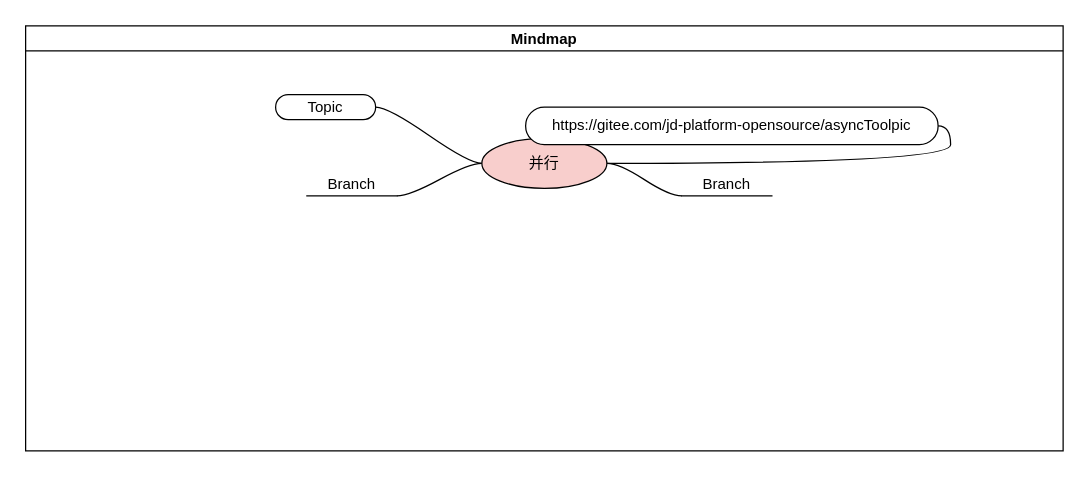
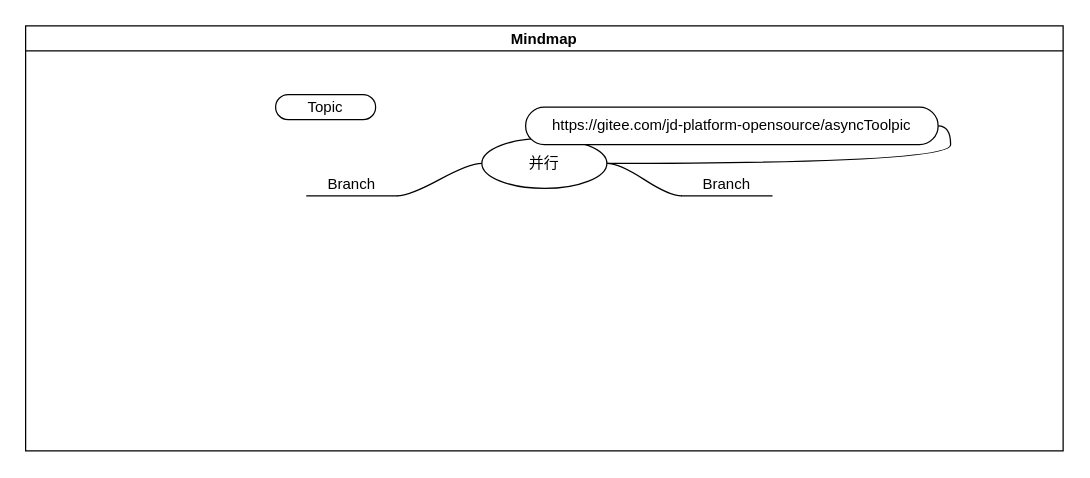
edge "Topic" -- "并行": removed
node "并行": fillcolor #f8cecc -> #ffffff
